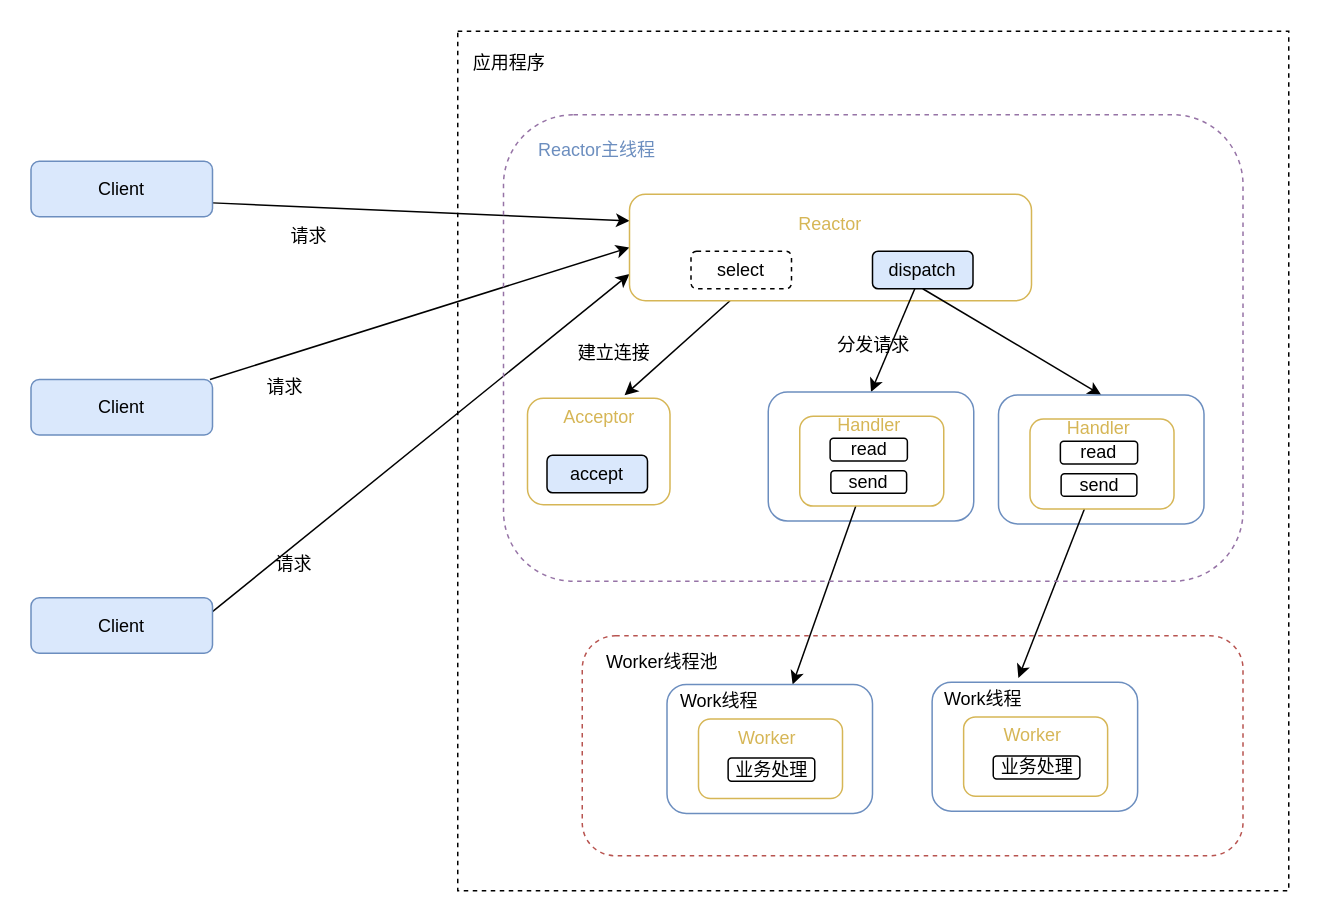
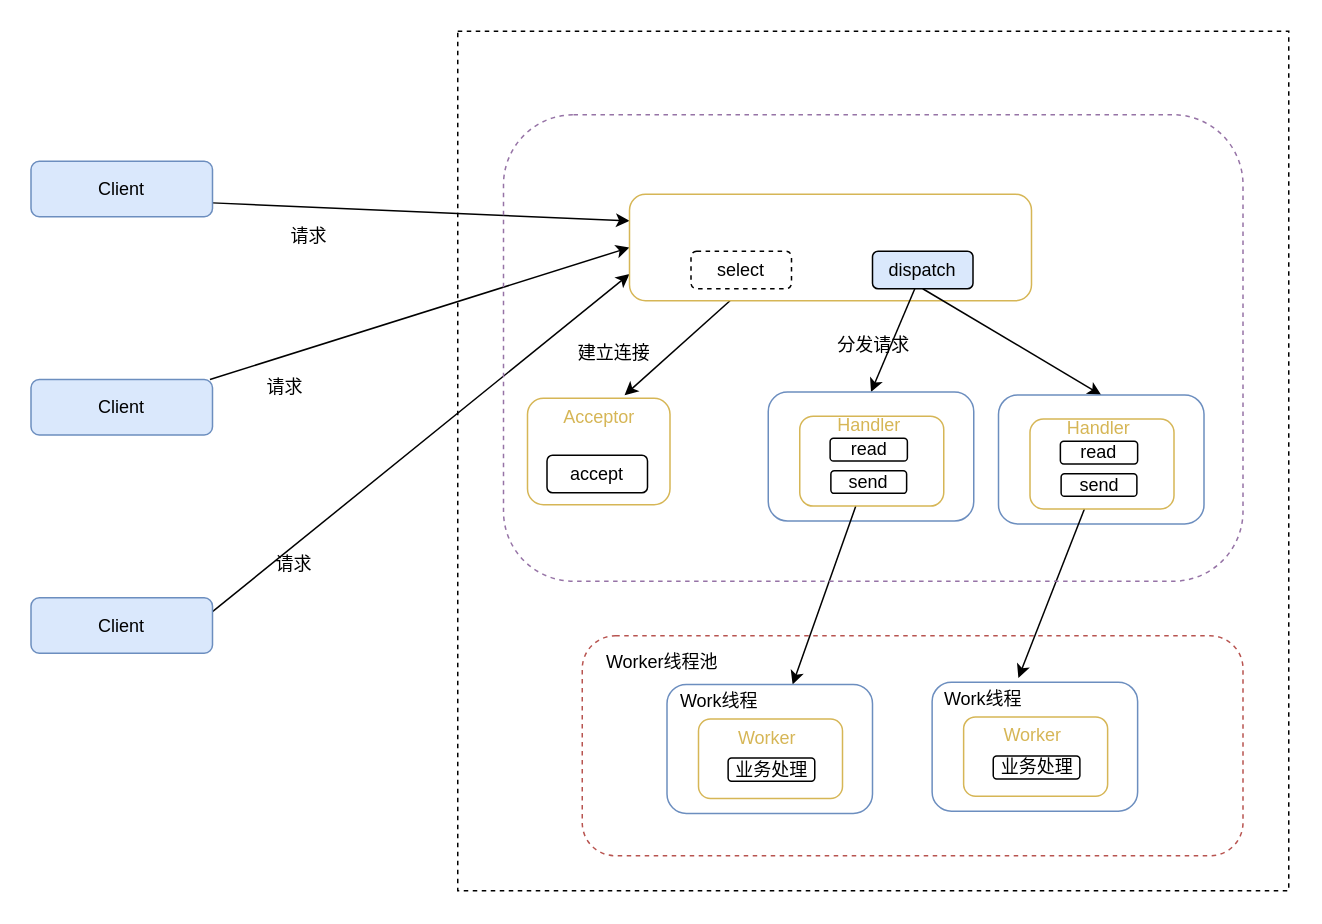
node "应用程序": removed
node "Reactor主线程": removed
node "Reactor": removed
node "accept": fillcolor #dae8fc -> #ffffff
